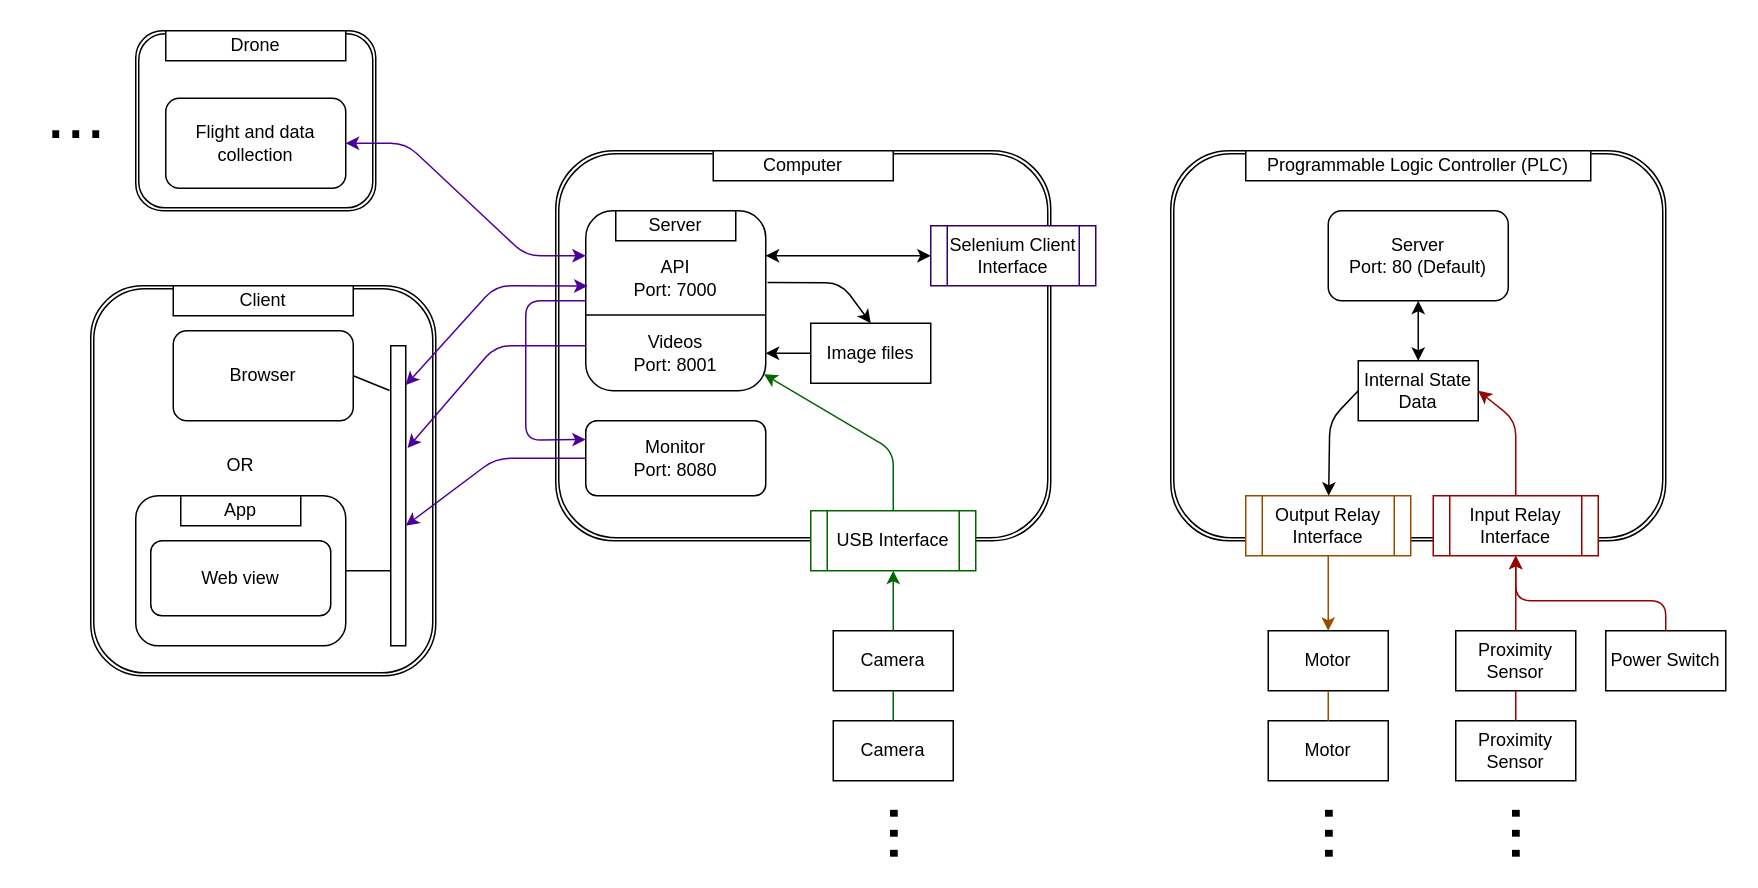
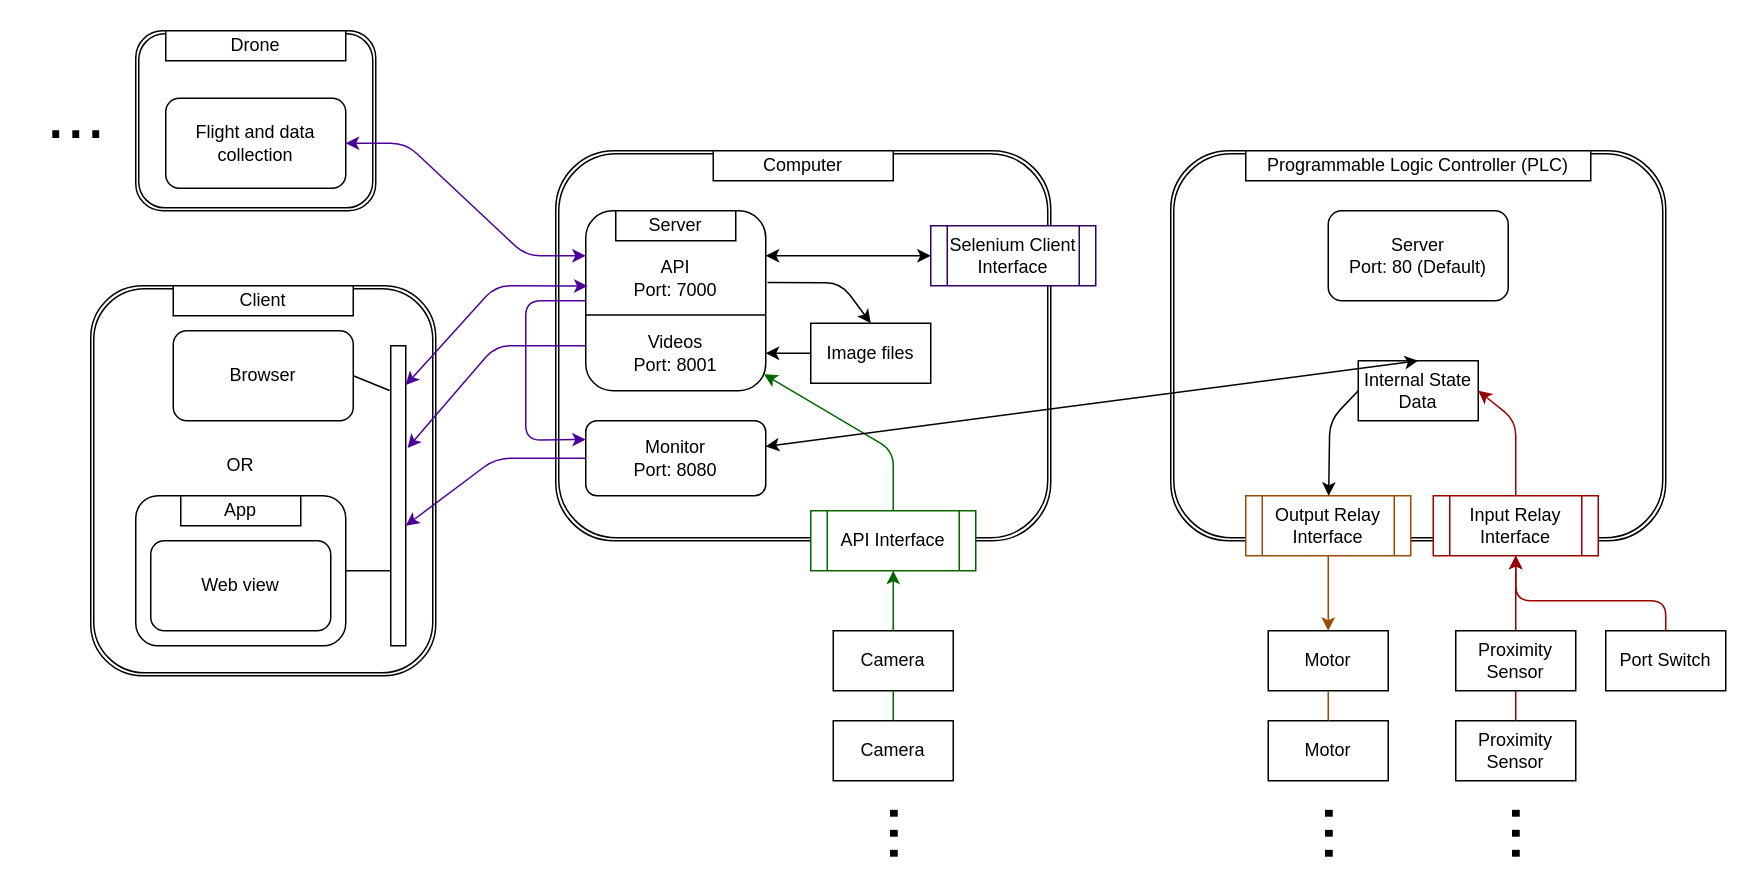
edge "Server Port: 80 (Default)" -- "Internal State Data": now "Monitor Port: 8080" -- "Internal State Data"
node "USB Interface": label "USB Interface" -> "API Interface"
node "Web view": size 180x75 -> 180x90
node "Power Switch": label "Power Switch" -> "Port Switch"
